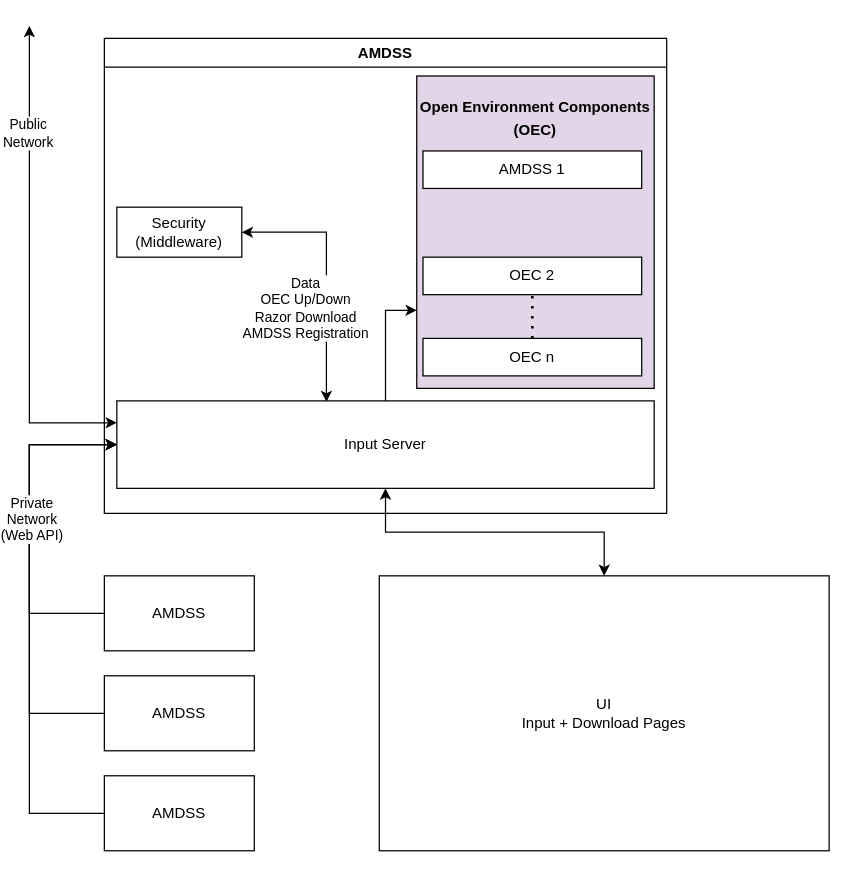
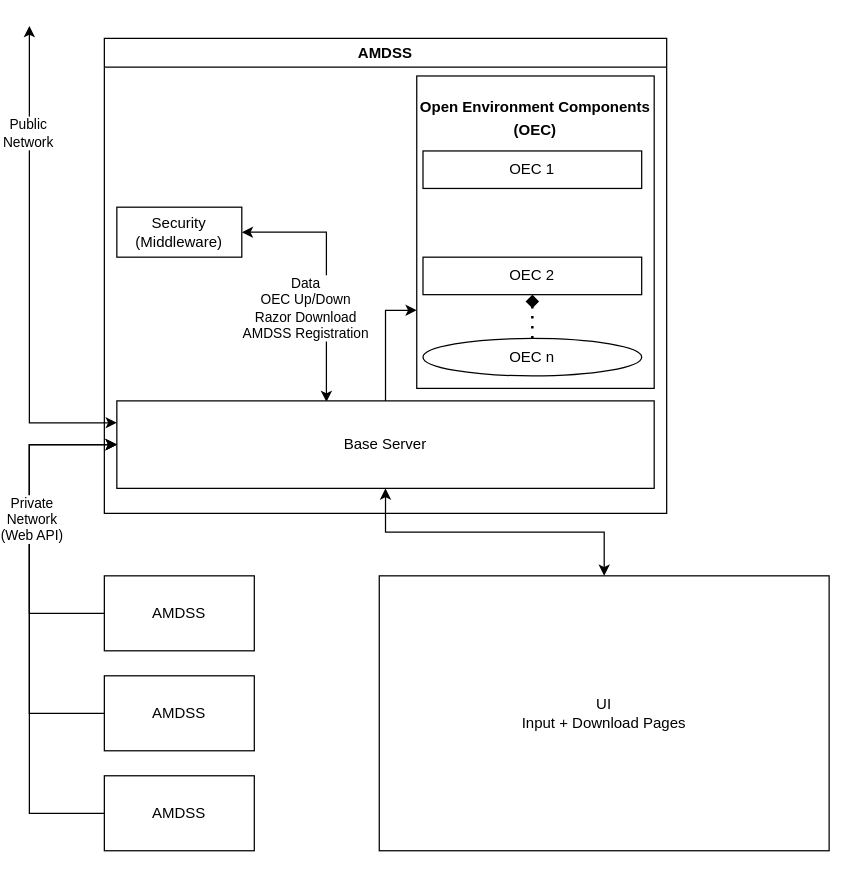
node "AMDSS 1": label "AMDSS 1" -> "OEC 1"
node "Open Environment Components (OEC)": fillcolor #e1d5e7 -> #ffffff
edge "OEC 2" -- "OEC n": arrowhead none -> diamond
node "OEC n": shape rectangle -> ellipse
node "Input Server": label "Input Server" -> "Base Server"
